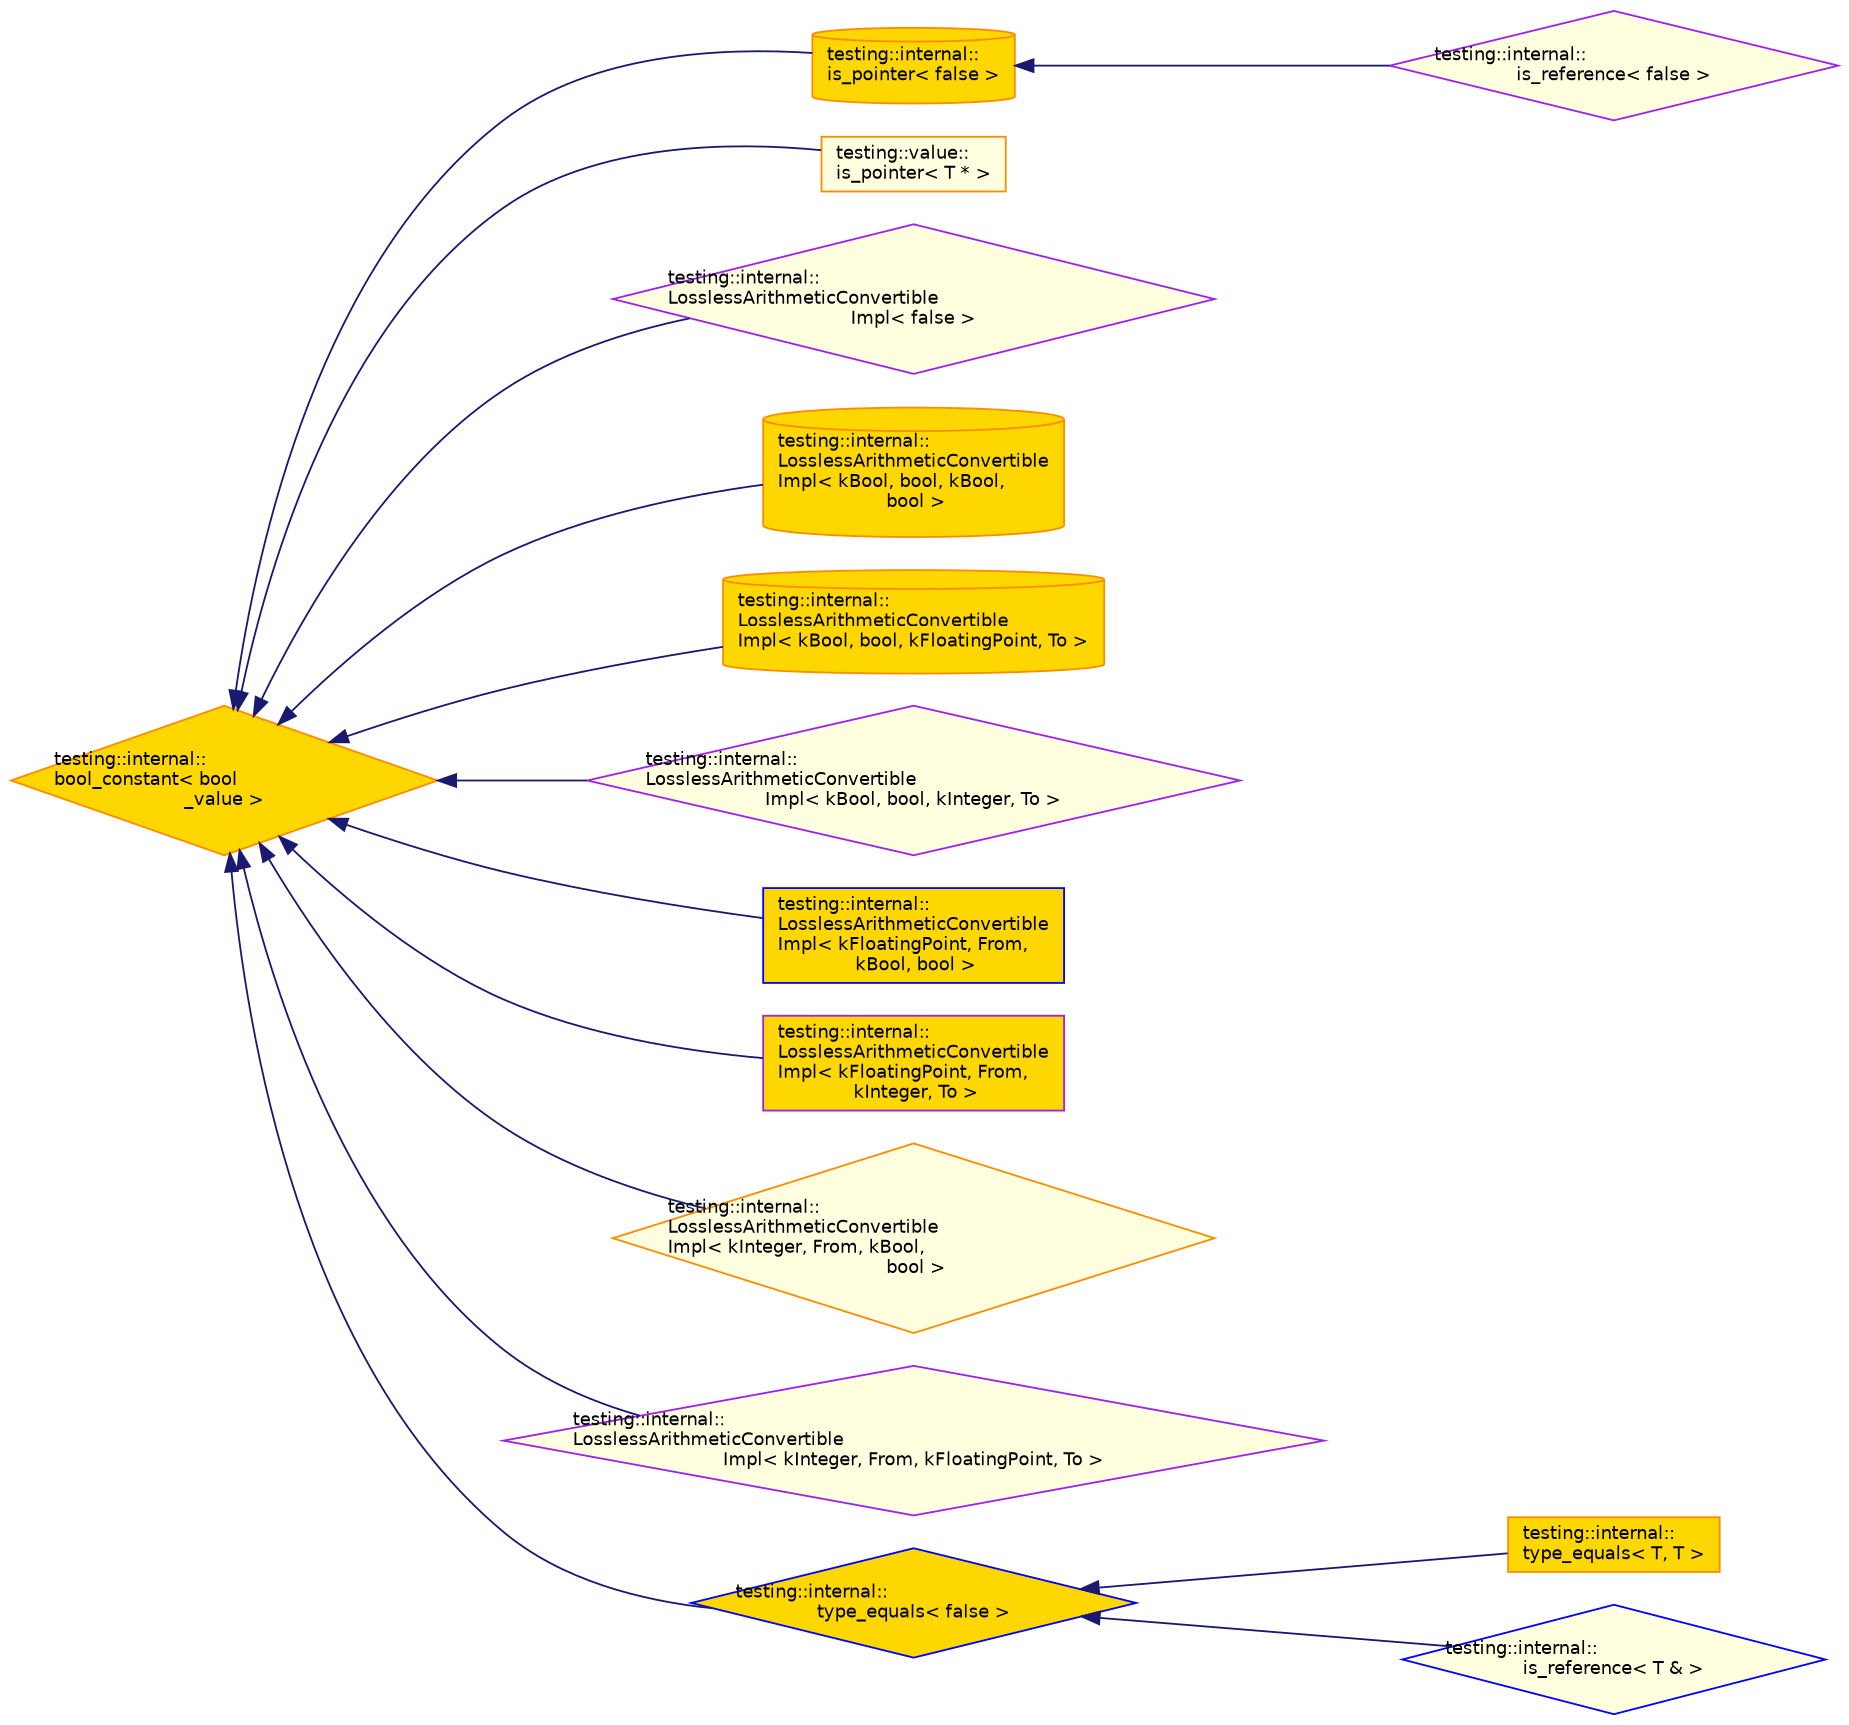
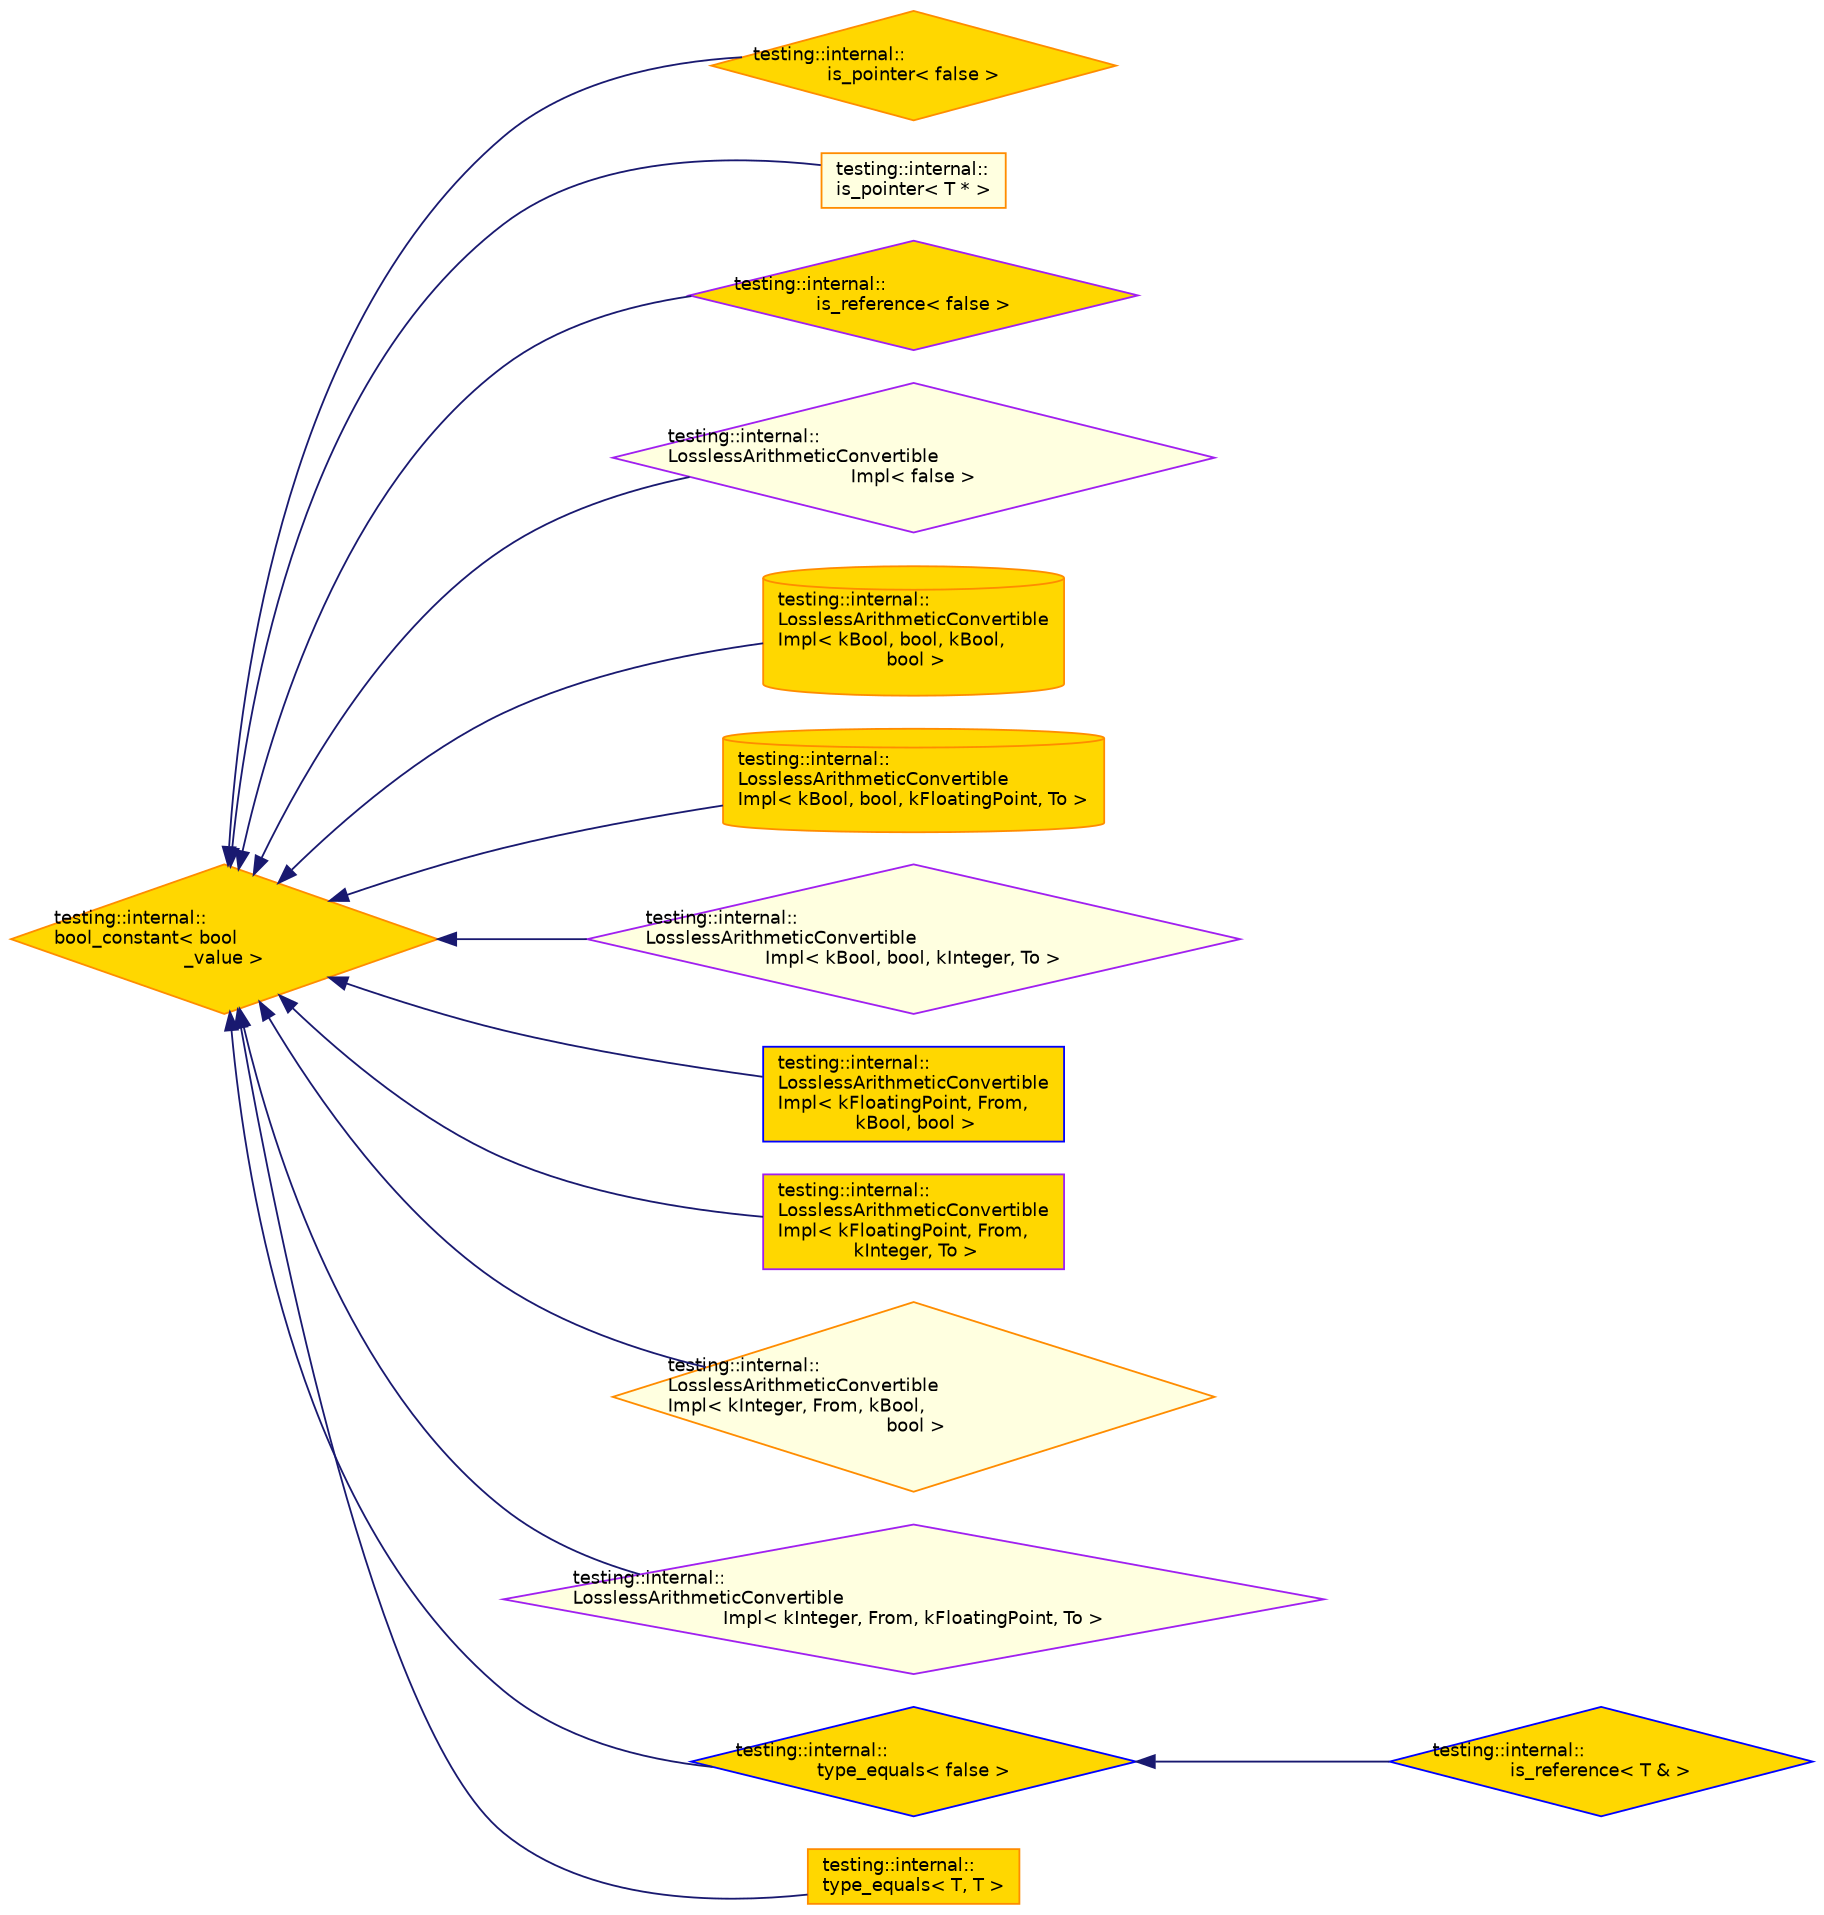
node "testing::internal:: is_pointer< false >": shape cylinder -> diamond
edge "testing::internal:: is_reference< false >" -> "testing::internal:: is_pointer< false >": now "testing::internal:: is_reference< false >" -> "testing::internal:: bool_constant< bool _value >"
node "testing::internal:: is_reference< false >": fillcolor lightyellow -> gold
node "testing::value:: is_pointer< T * >": label "testing::value:: is_pointer< T * >" -> "testing::internal:: is_pointer< T * >"
edge "testing::internal:: type_equals< T, T >" -> "testing::internal:: type_equals< false >": now "testing::internal:: type_equals< T, T >" -> "testing::internal:: bool_constant< bool _value >"
node "testing::internal:: is_reference< T & >": fillcolor lightyellow -> gold
